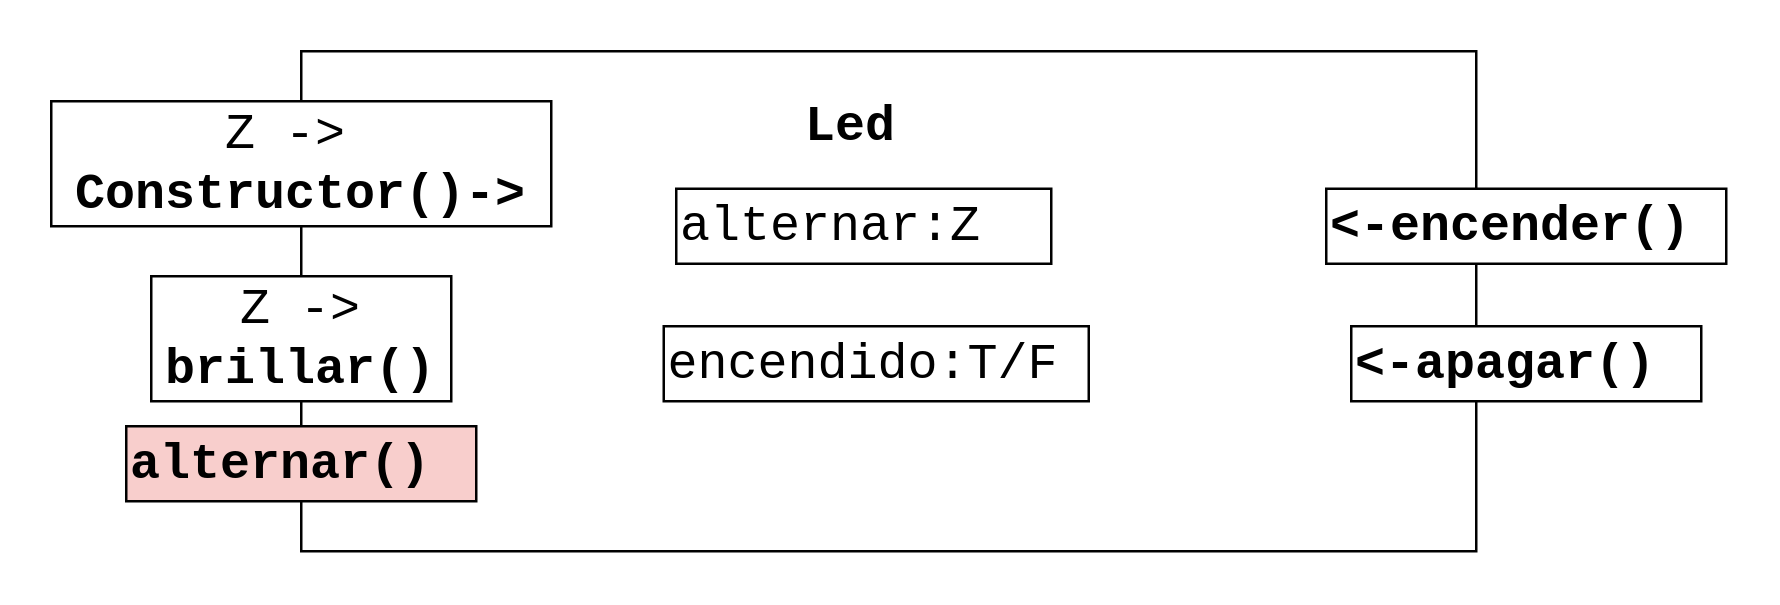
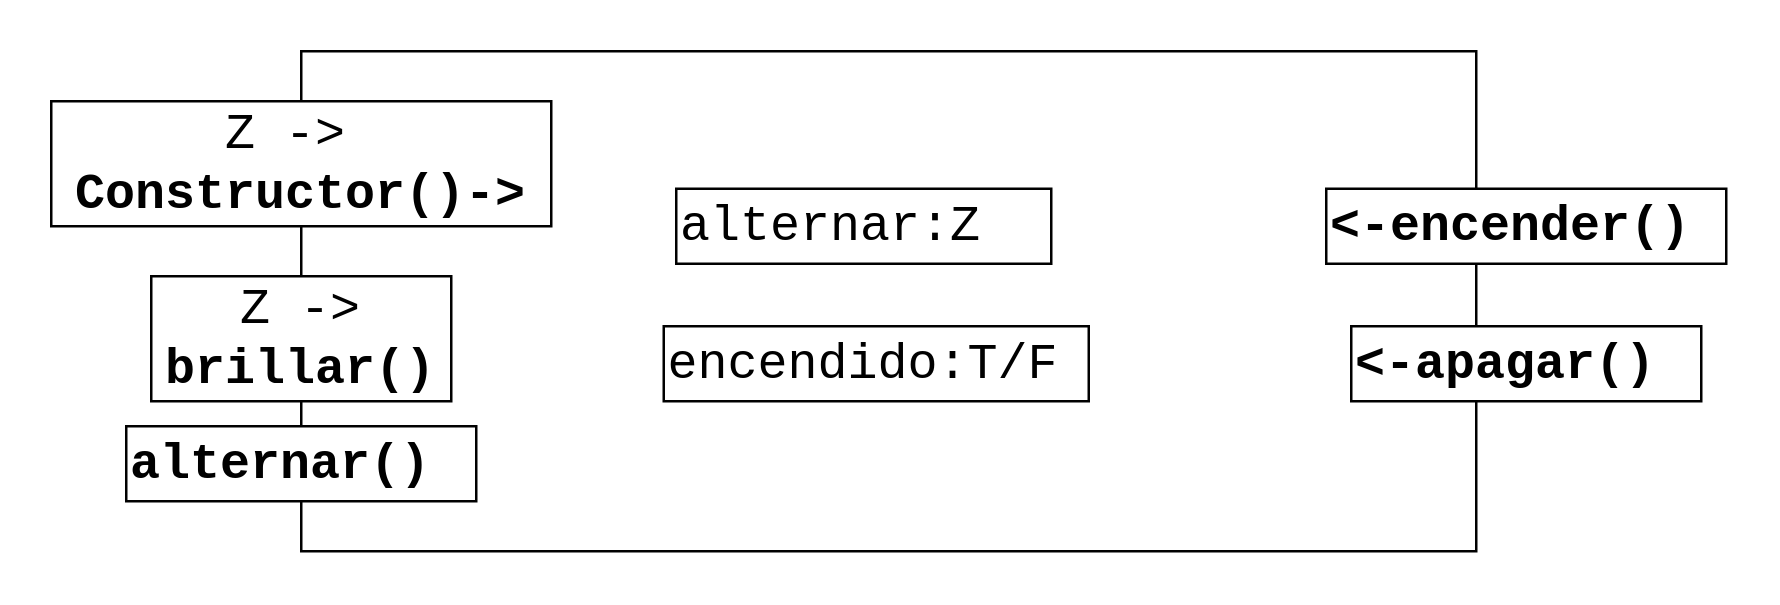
node "Led": removed
node "alternar()": fillcolor #f8cecc -> #ffffff
